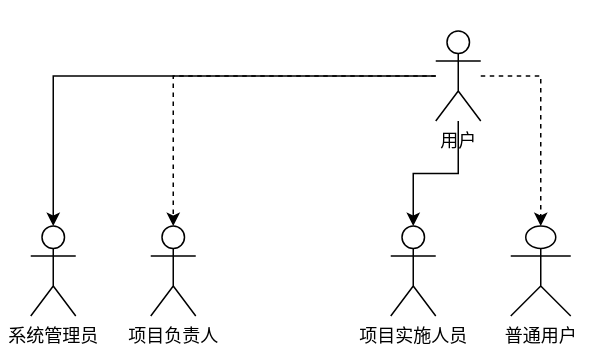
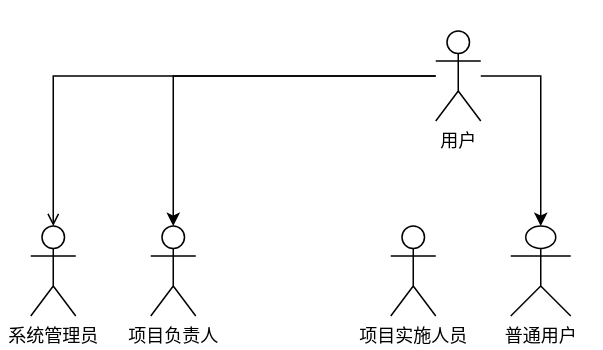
edge "用户" -> "普通用户": style dashed -> solid
edge "用户" -> "项目负责人": style dashed -> solid
edge "用户" -> "项目实施人员": removed
edge "用户" -> "系统管理员": arrowhead classic -> open
